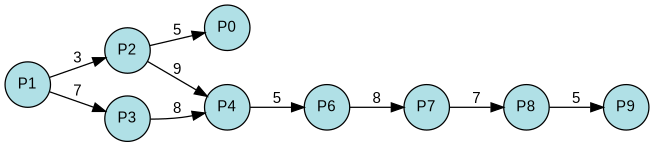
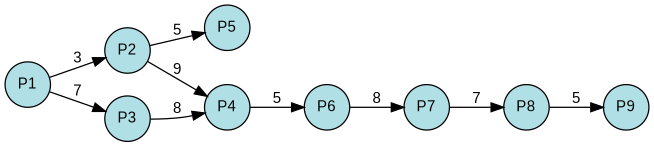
node "P0": label "P0" -> "P5"
